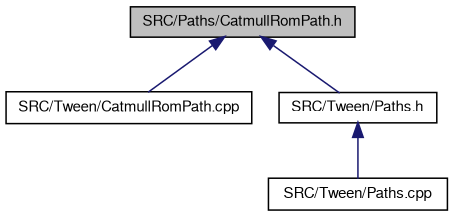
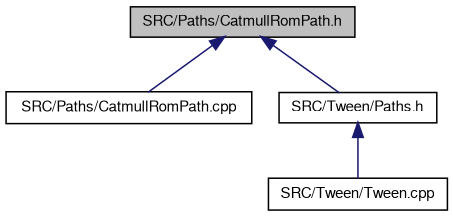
node "SRC/Tween/CatmullRomPath.cpp": label "SRC/Tween/CatmullRomPath.cpp" -> "SRC/Paths/CatmullRomPath.cpp"
node "SRC/Tween/Paths.cpp": label "SRC/Tween/Paths.cpp" -> "SRC/Tween/Tween.cpp"
